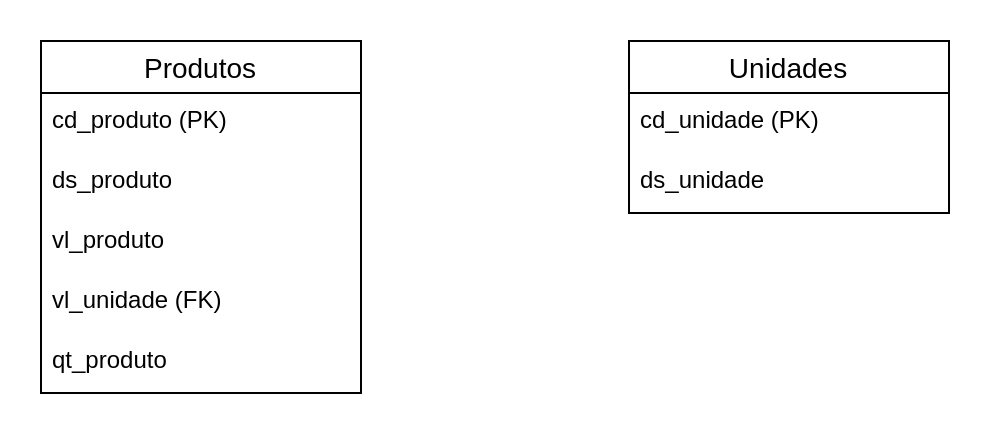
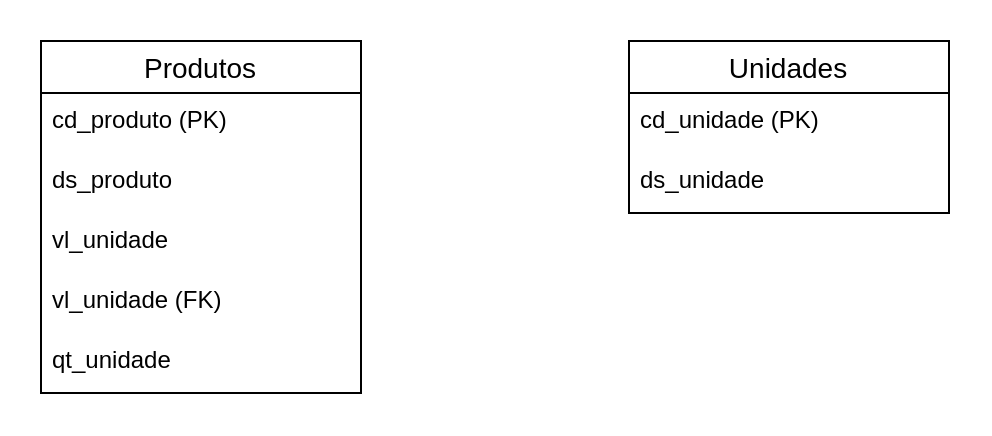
node "vl_produto": label "vl_produto" -> "vl_unidade"
node "qt_produto": label "qt_produto" -> "qt_unidade"
